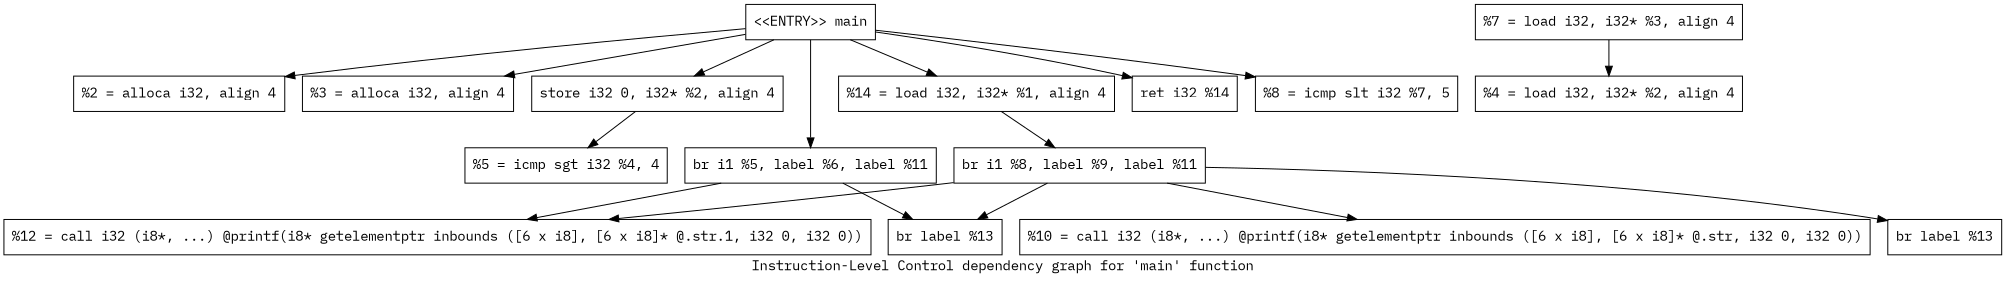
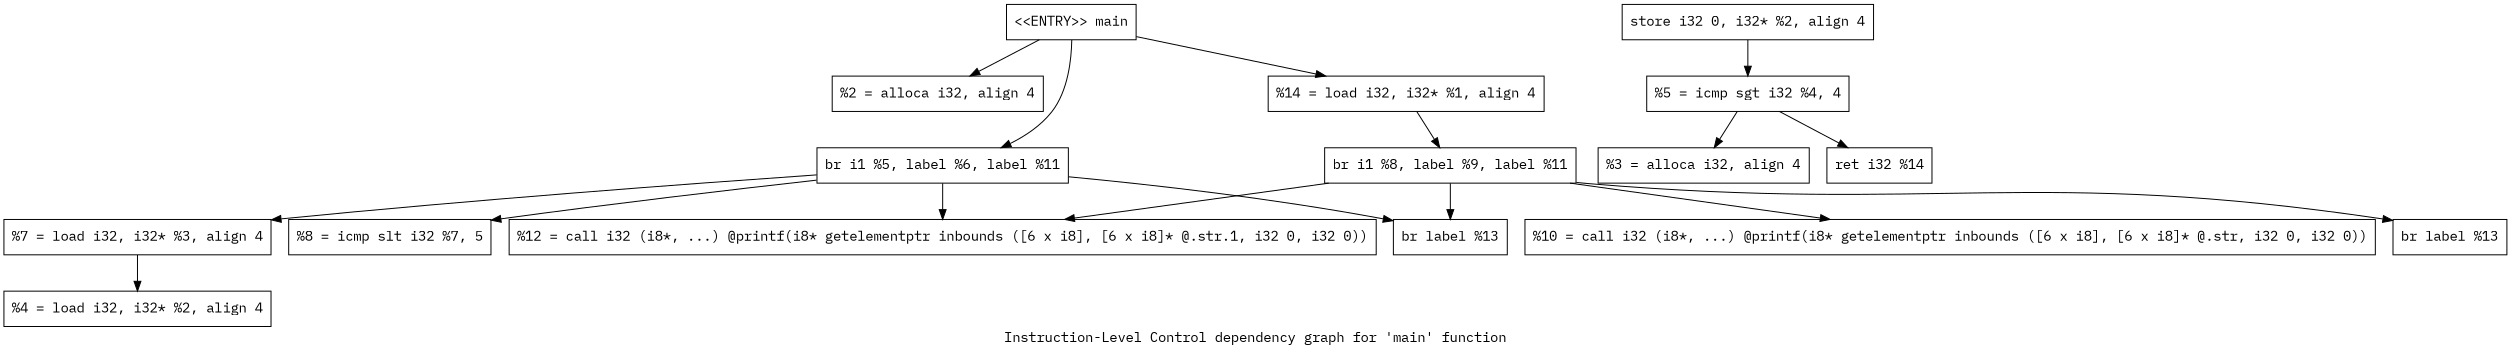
edge "<<ENTRY>> main" -> "ret i32 %14": now "%5 = icmp sgt i32 %4, 4" -> "ret i32 %14"
edge "<<ENTRY>> main" -> "%8 = icmp slt i32 %7, 5": now "br i1 %5, label %6, label %11" -> "%8 = icmp slt i32 %7, 5"
edge "<<ENTRY>> main" -> "%3 = alloca i32, align 4": now "%5 = icmp sgt i32 %4, 4" -> "%3 = alloca i32, align 4"
edge "<<ENTRY>> main" -> "store i32 0, i32* %2, align 4": removed
edge "br i1 %5, label %6, label %11" -> "%7 = load i32, i32* %3, align 4": added
